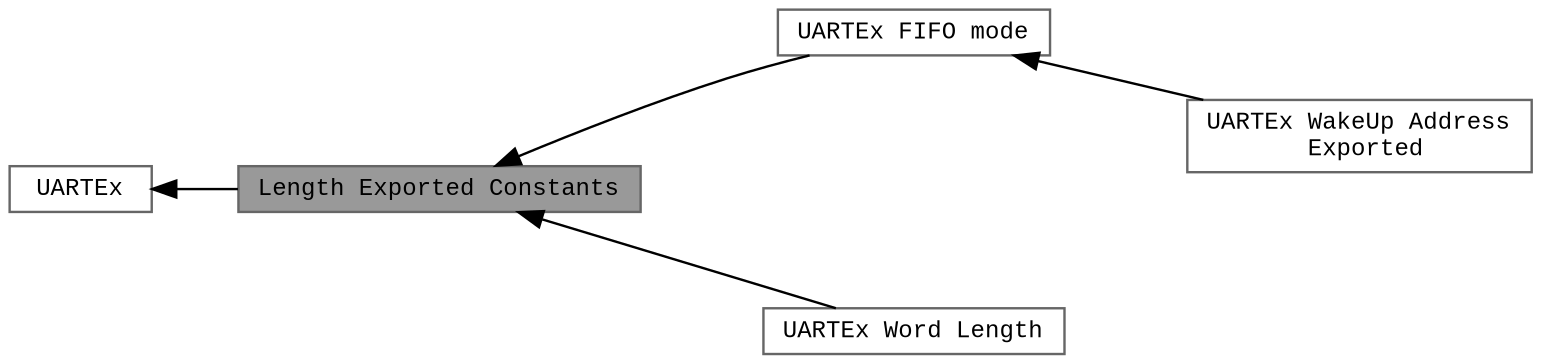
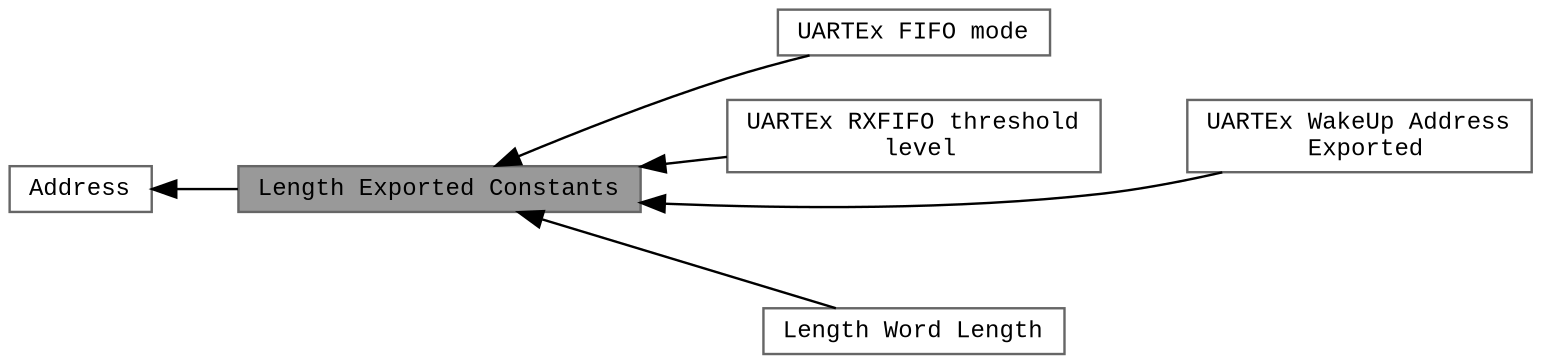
edge "UARTEx WakeUp Address Exported" -> "UARTEx FIFO mode": now "UARTEx WakeUp Address Exported" -> "Length Exported Constants"
node "UARTEx RXFIFO threshold level": added
node "UARTEx": label "UARTEx" -> "Address"
node "UARTEx Word Length": label "UARTEx Word Length" -> "Length Word Length"
